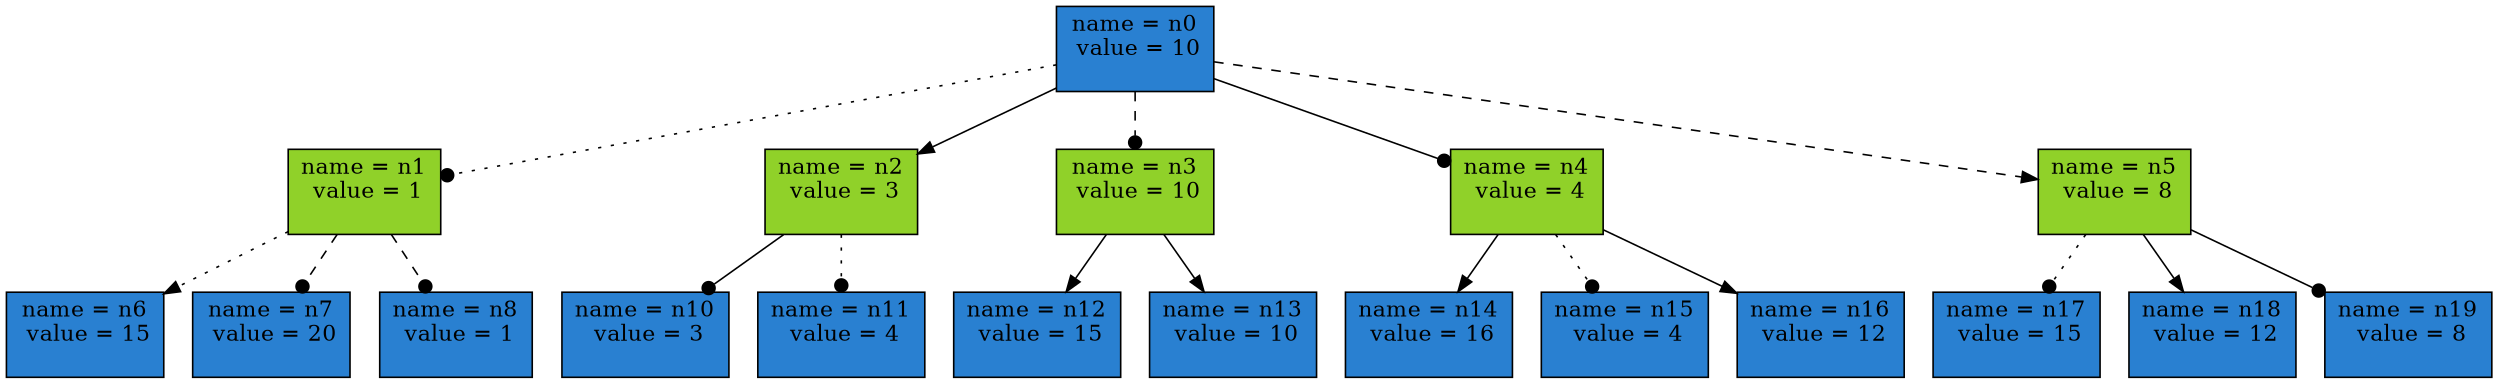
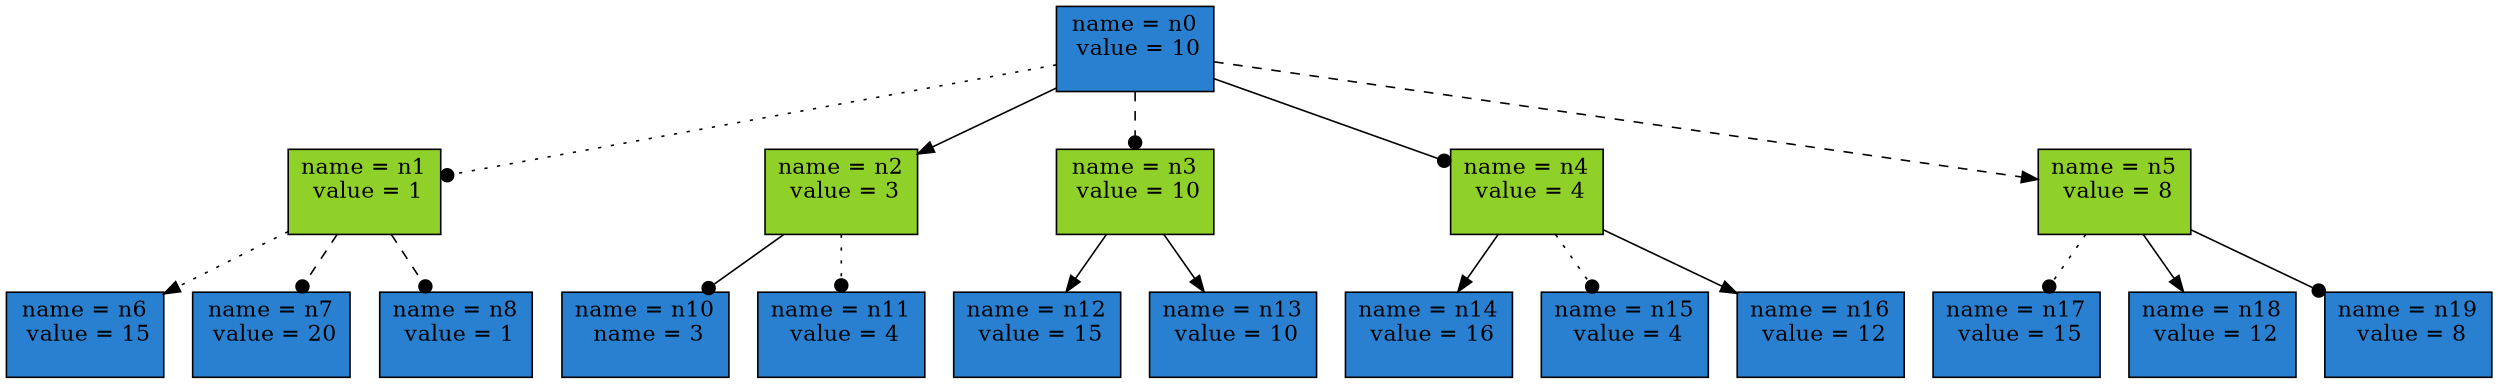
node "name = n10": text "value = 3" -> "name = 3"
